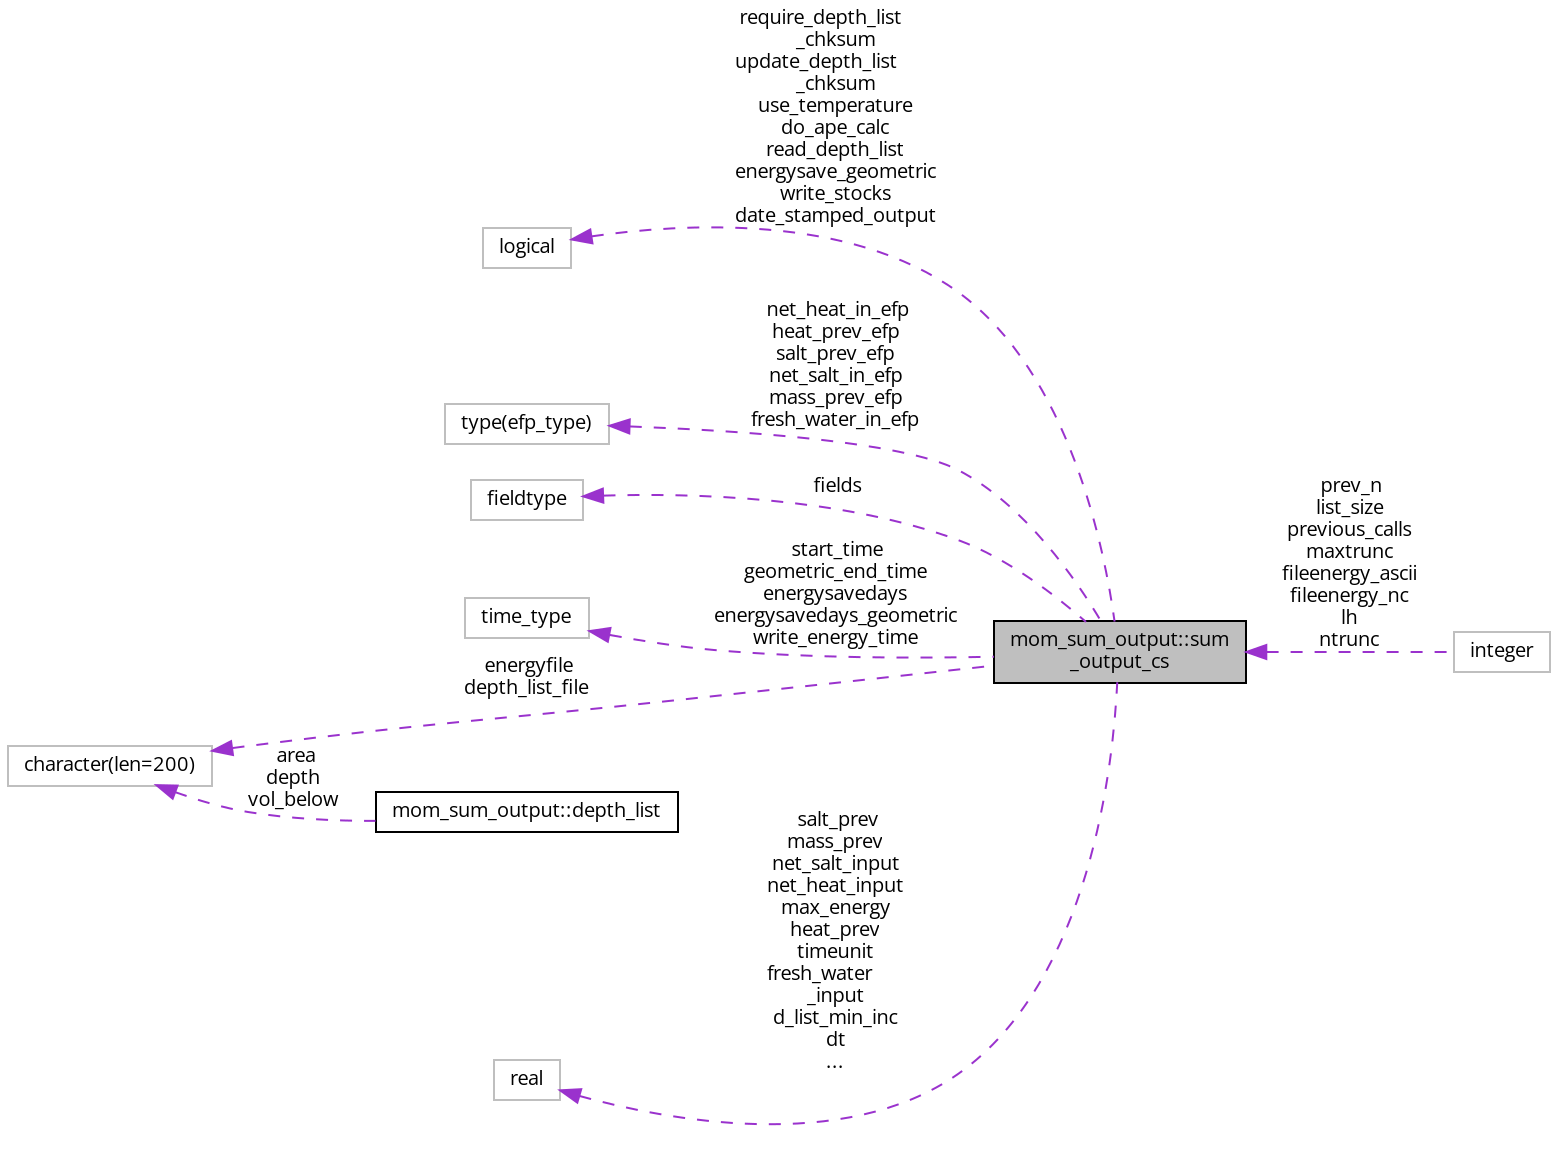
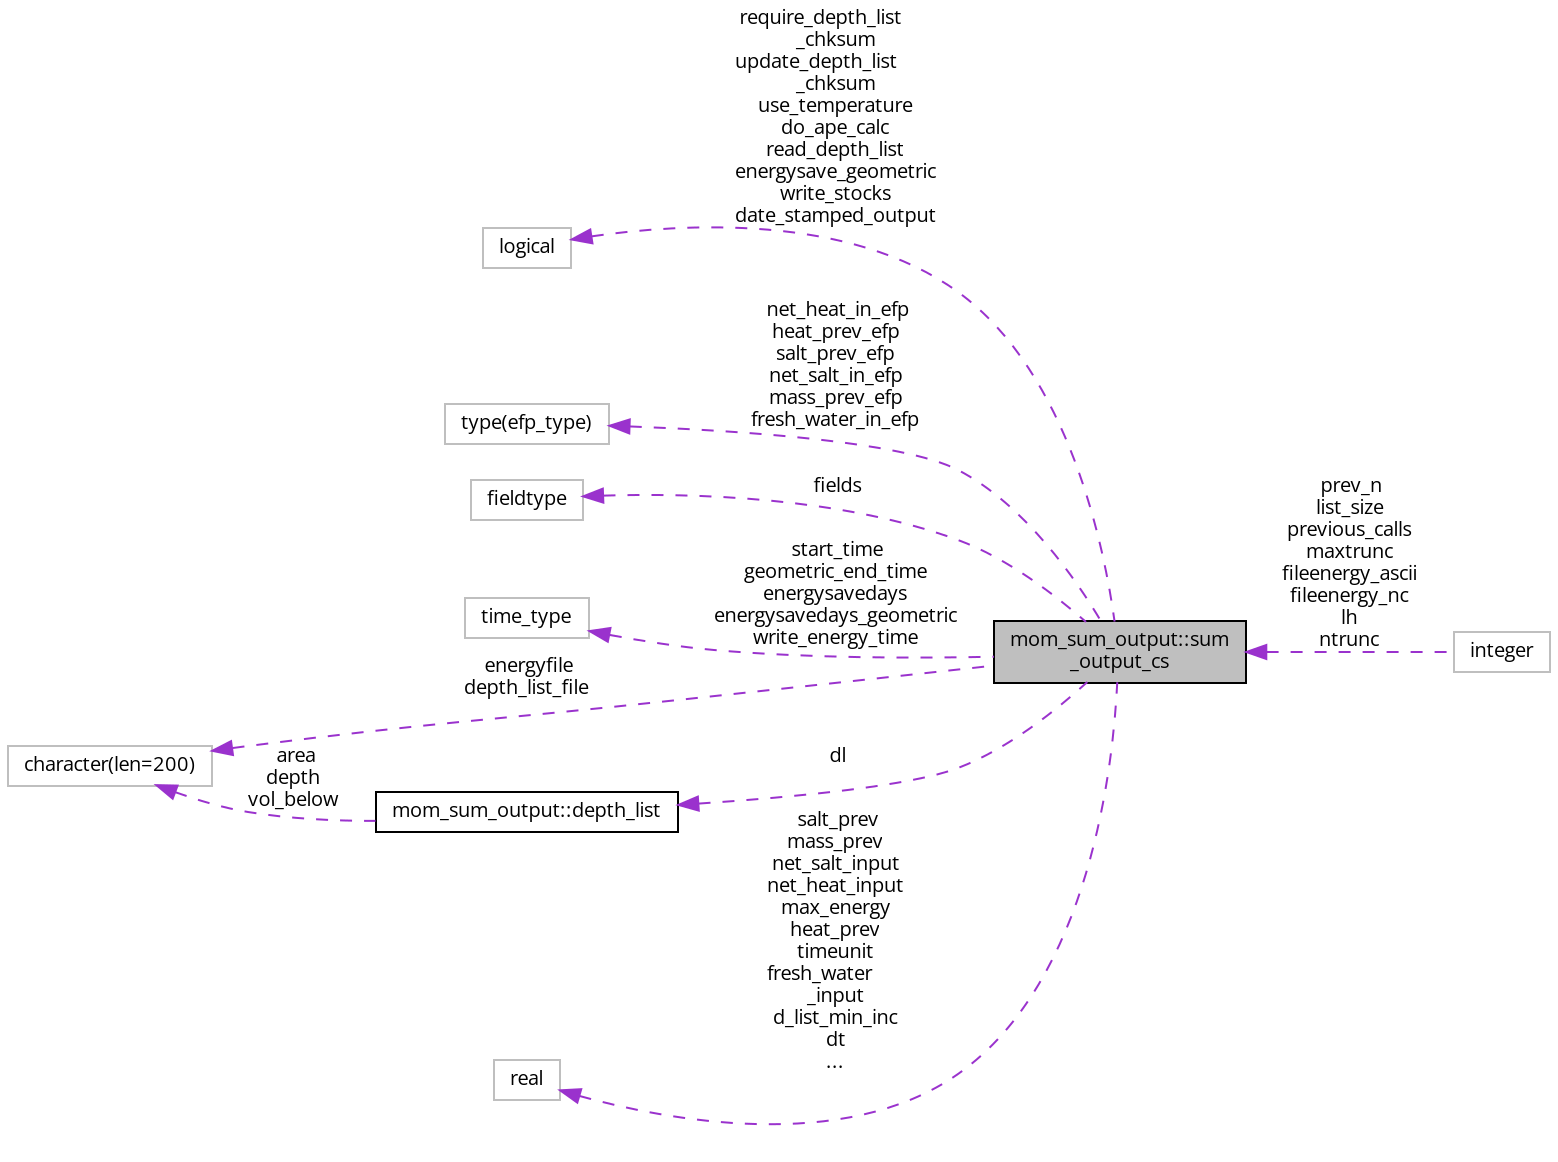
edge "mom_sum_output::sum _output_cs" -> "mom_sum_output::depth_list": added, label "dl"
